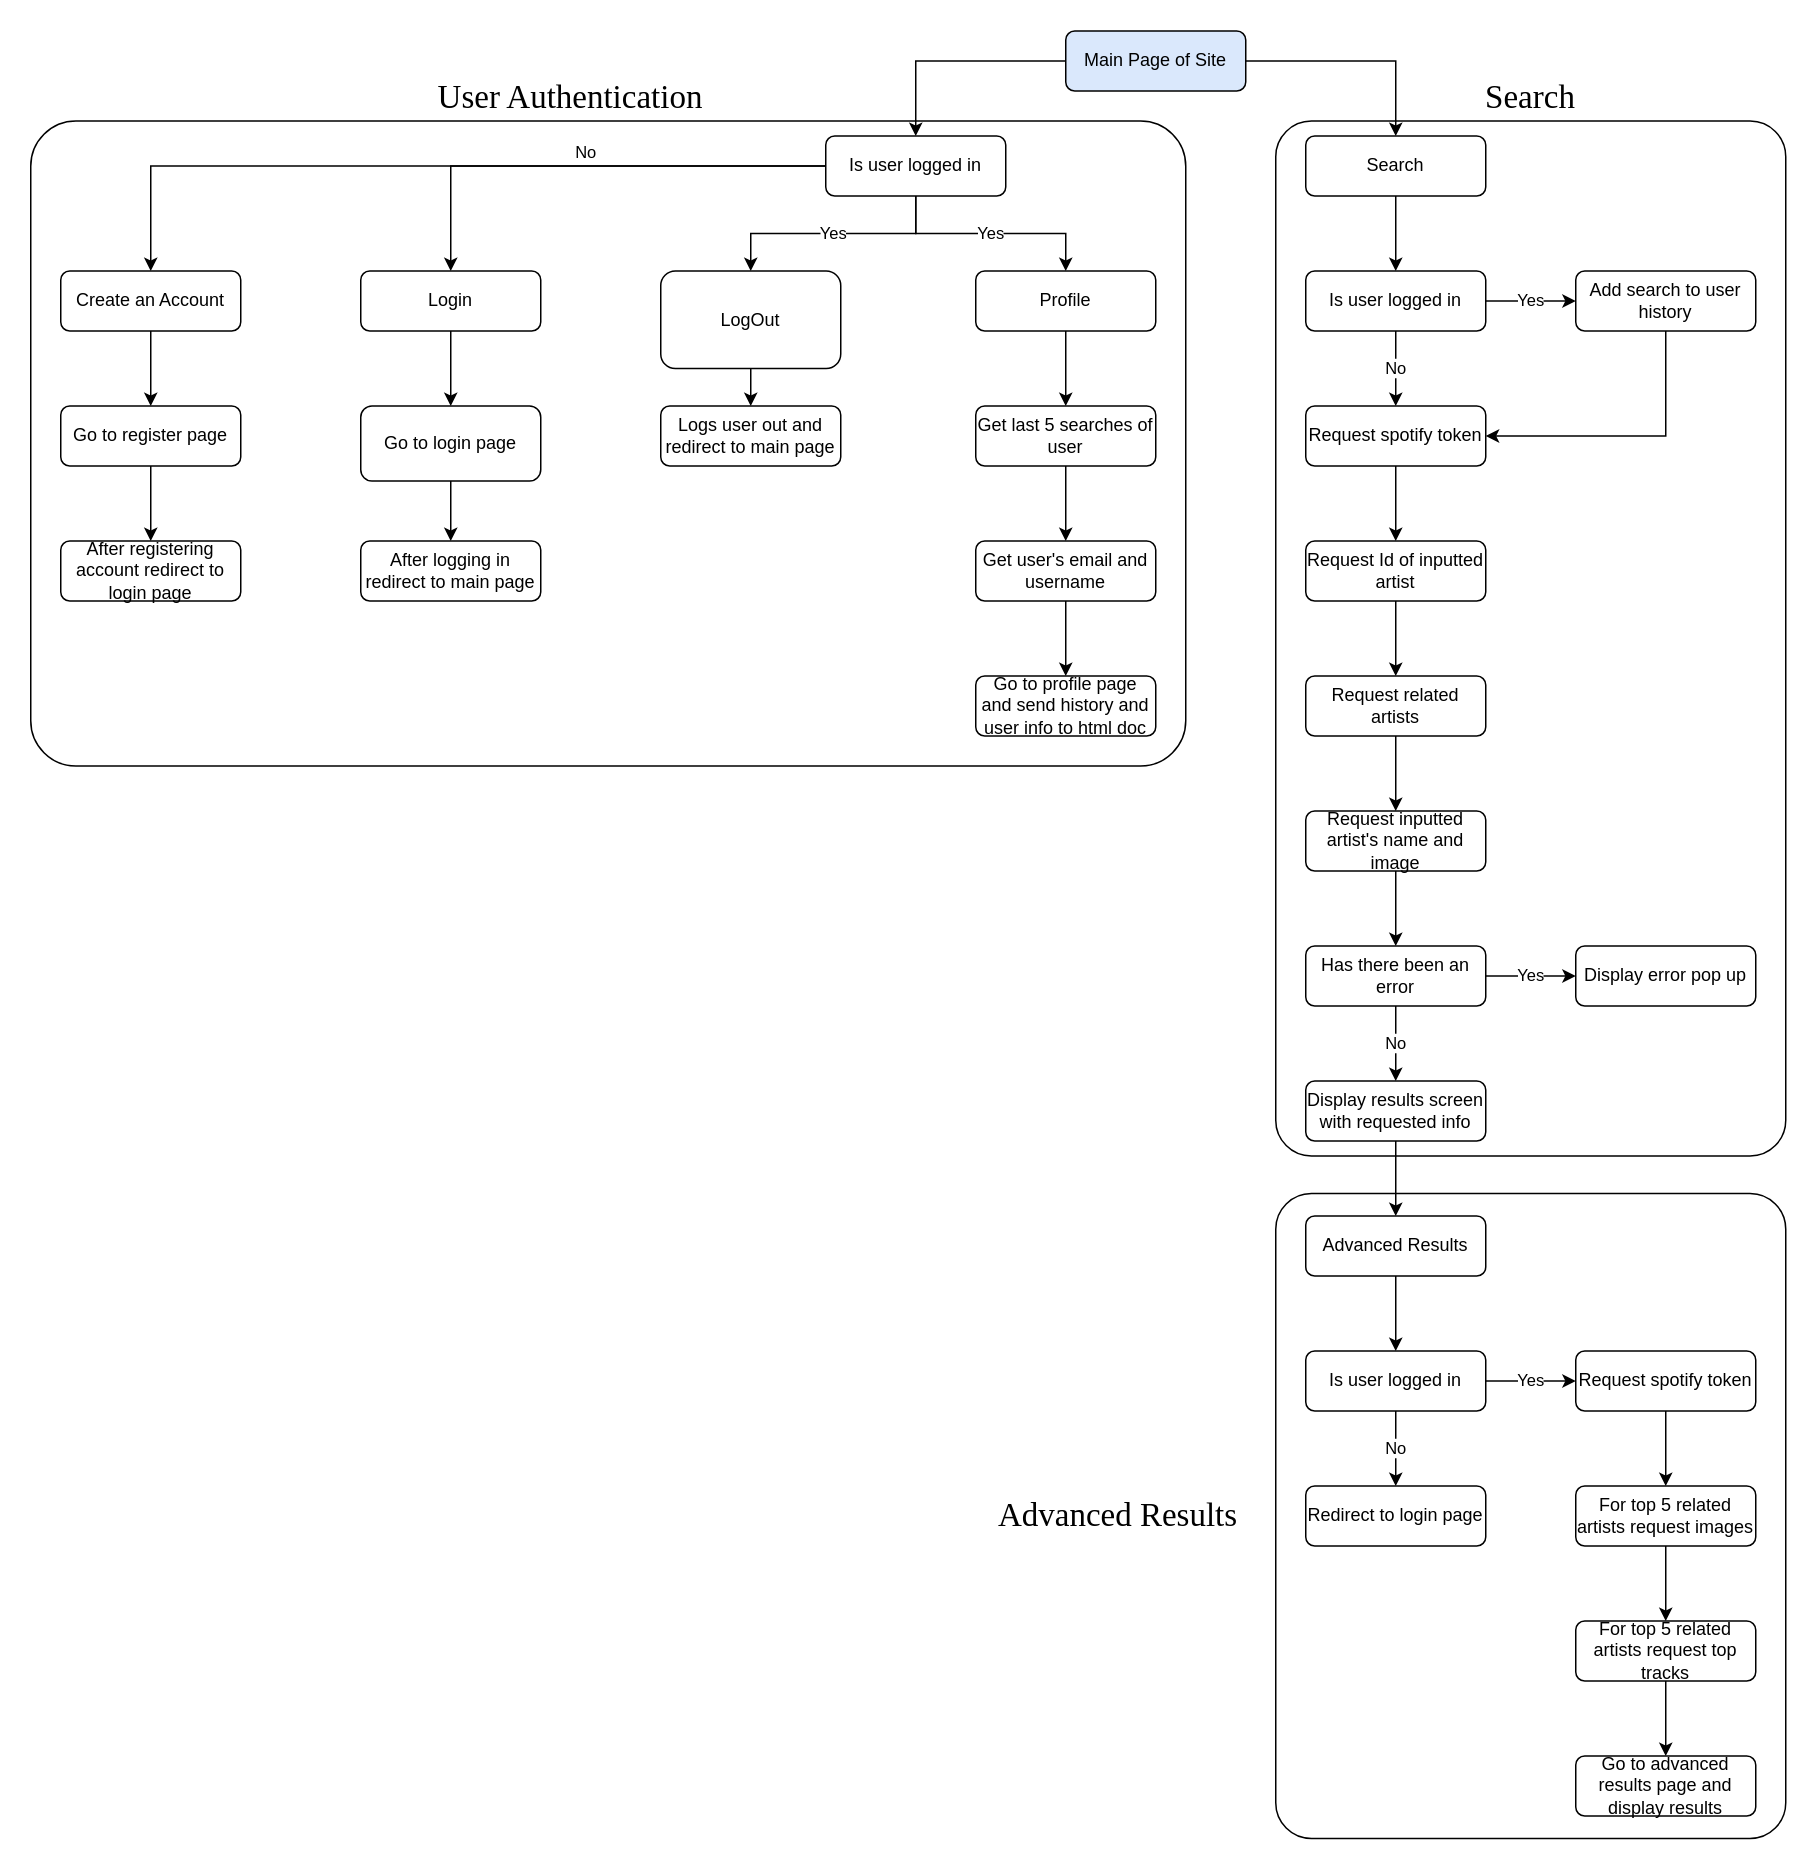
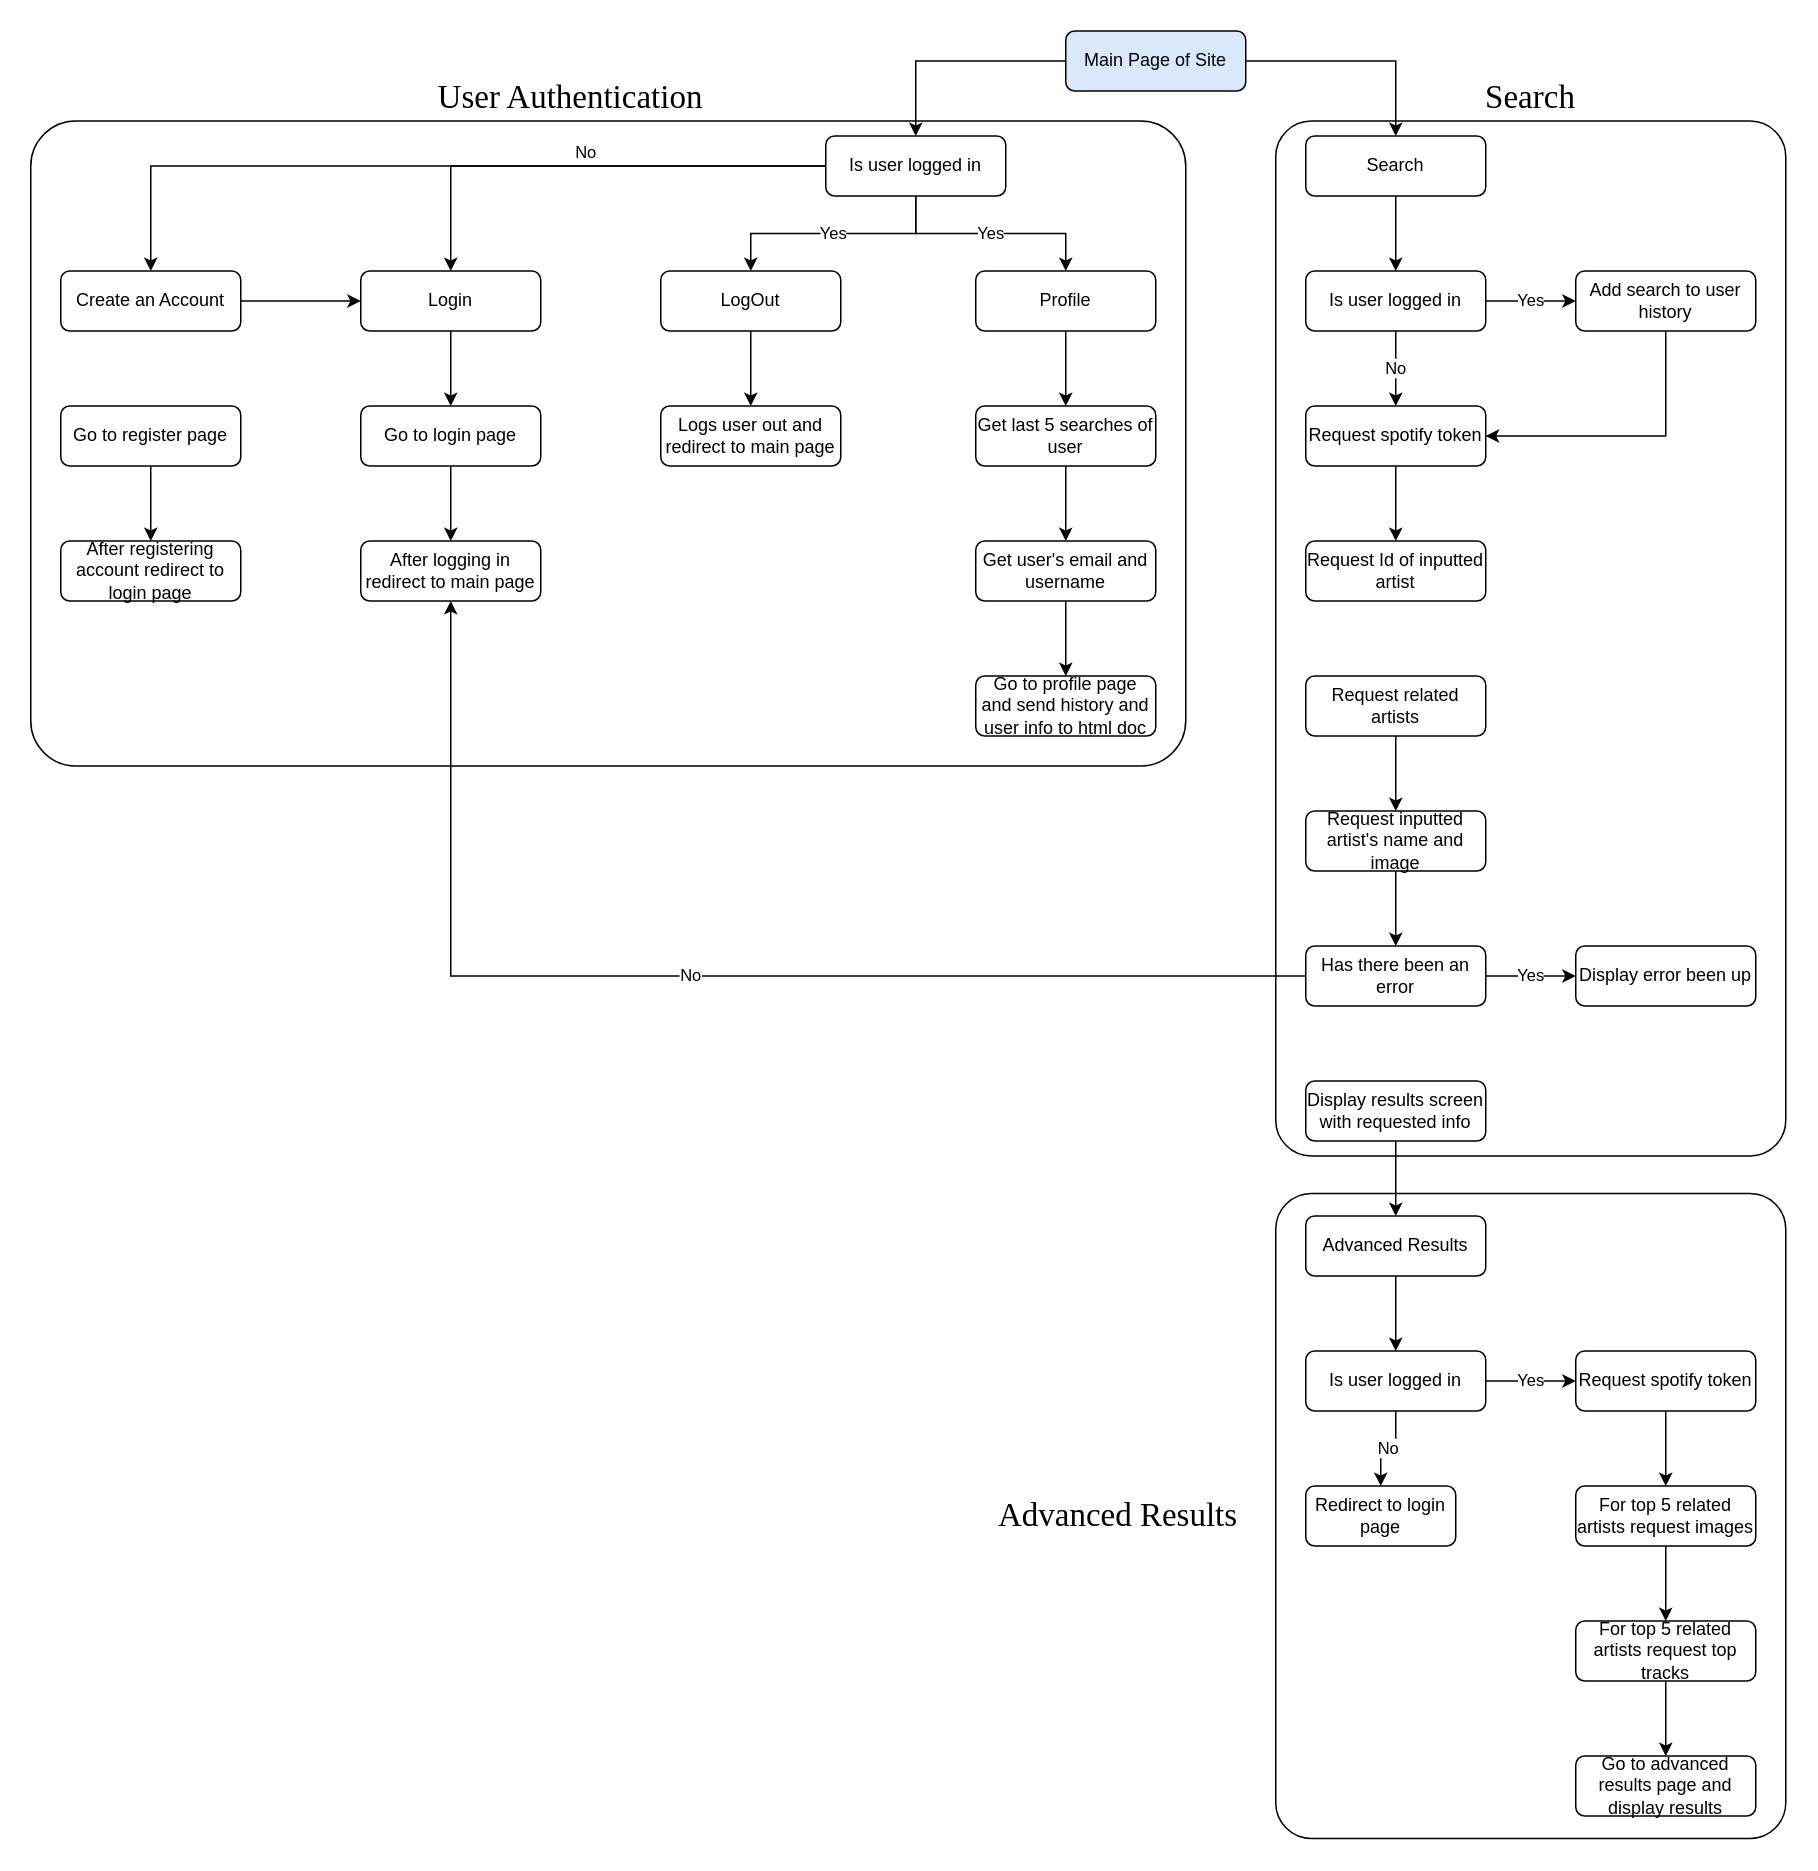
node "LogOut": size 180x98 -> 180x60
edge "Create an Account" -> "Go to register page": now "Create an Account" -> "Login"
node "Go to login page": size 180x75 -> 180x60
edge "Request Id of inputted artist" -> "Request related artists": removed
node "Display error pop up": label "Display error pop up" -> "Display error been up"
edge "Has there been an error" -> "Display results screen with requested info": now "Has there been an error" -> "After logging in redirect to main page"
node "Redirect to login page": size 180x60 -> 150x60
